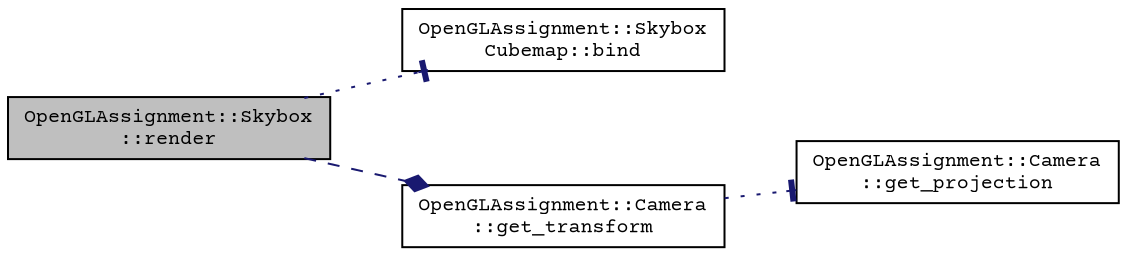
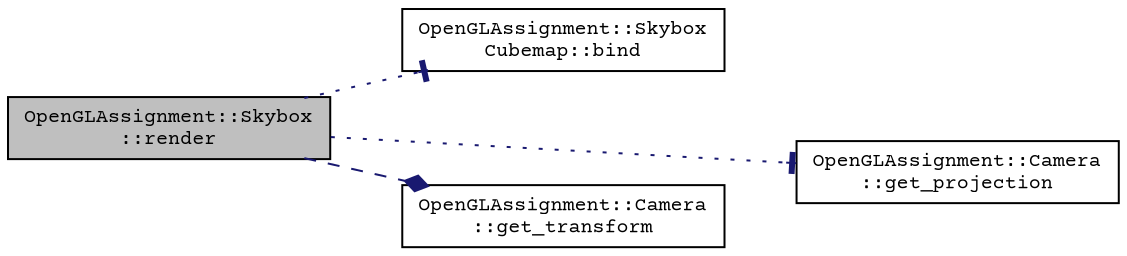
edge "OpenGLAssignment::Camera ::get_transform" -> "OpenGLAssignment::Camera ::get_projection": now "OpenGLAssignment::Skybox ::render" -> "OpenGLAssignment::Camera ::get_projection"
